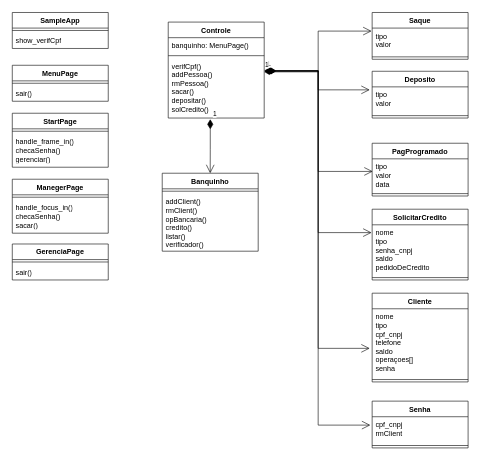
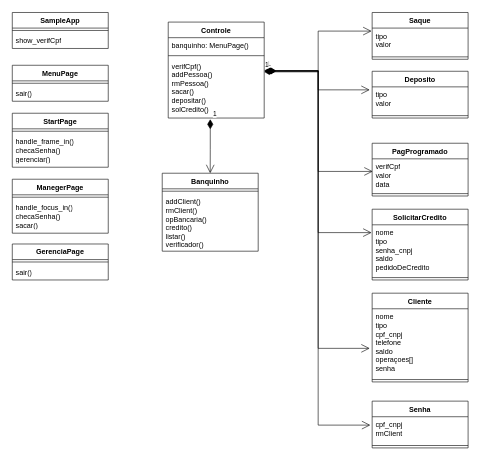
node "tipo valor data": label "tipo valor data" -> "verifCpf valor data"
